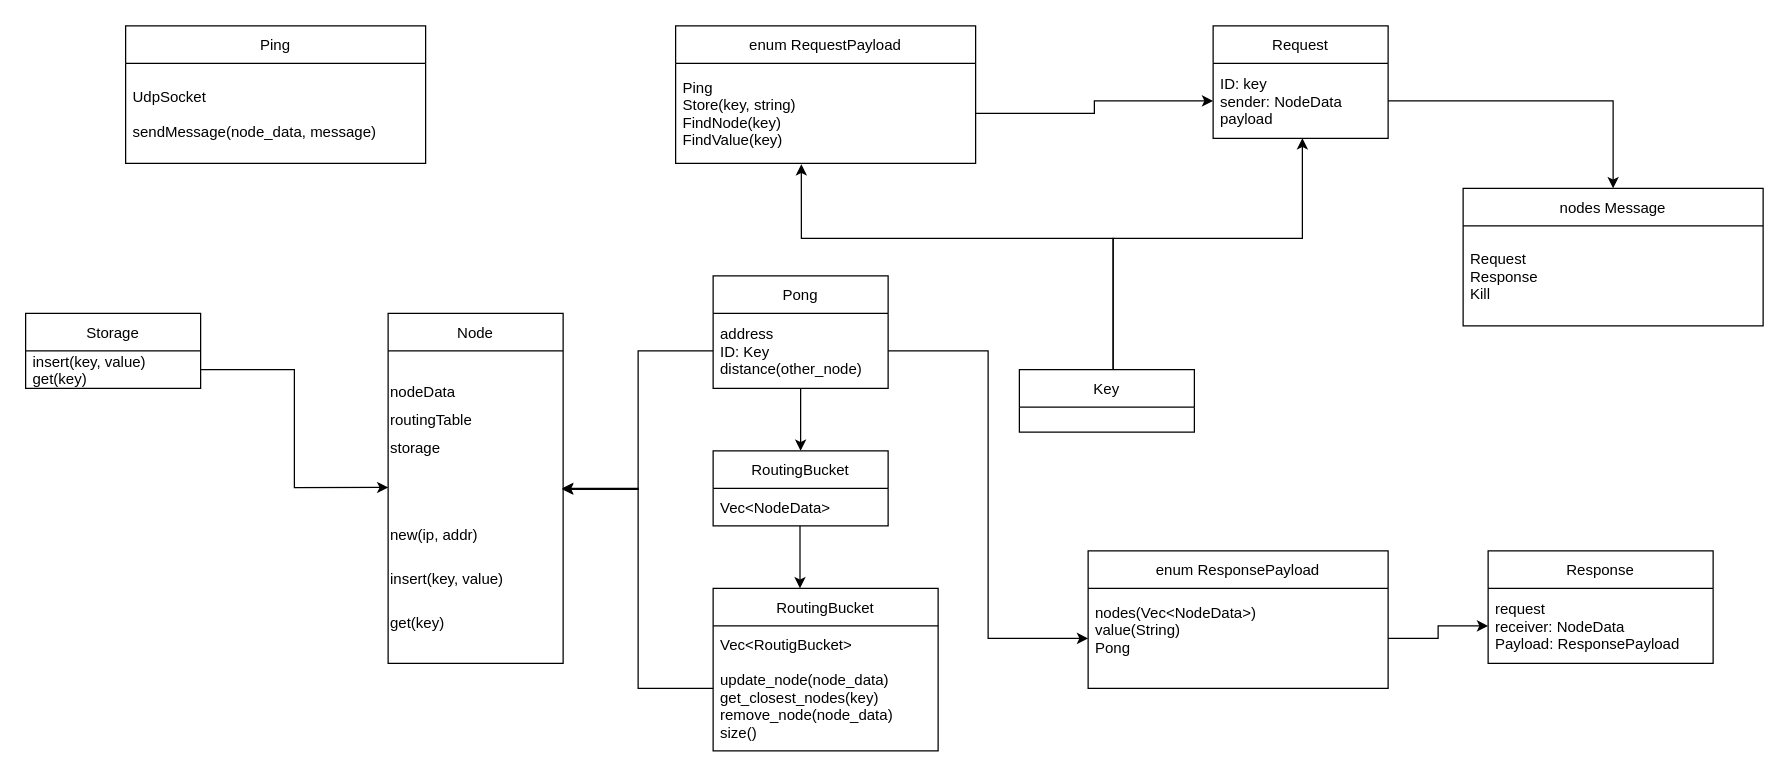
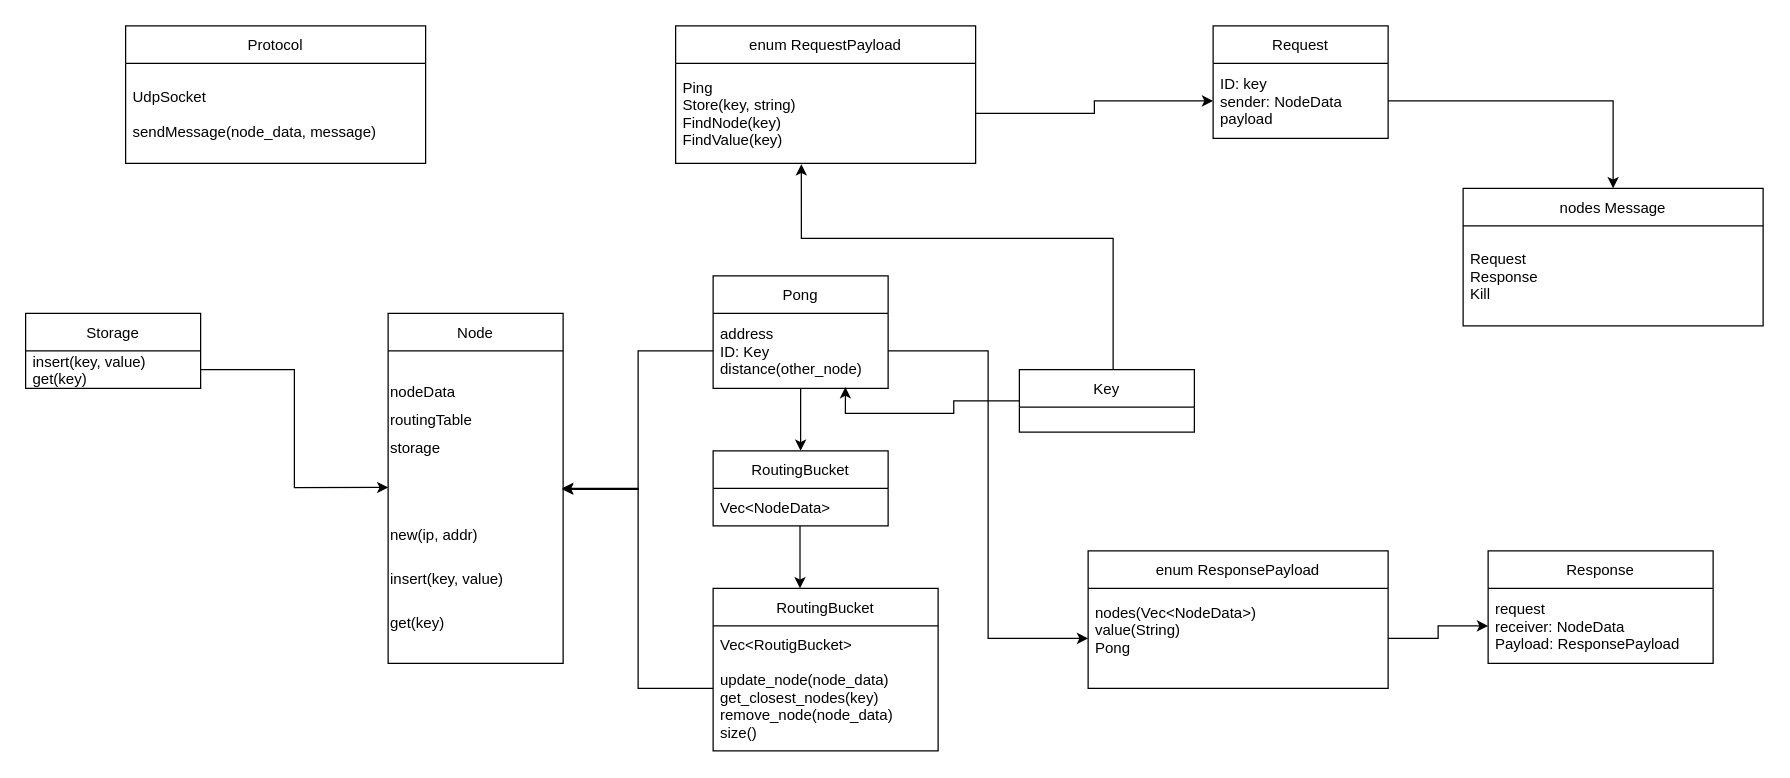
node "Ping": label "Ping" -> "Protocol"
edge "Key" -> "ID: key sender: NodeData payload": removed
edge "Key" -> "address ID: Key distance(other_node)": added
